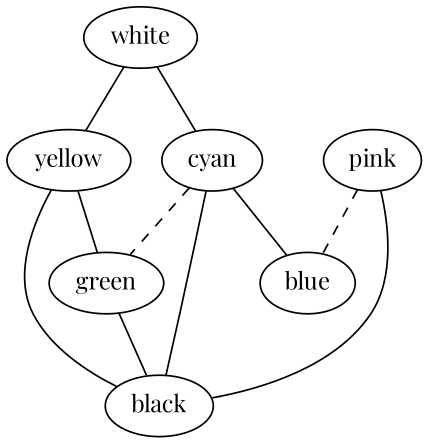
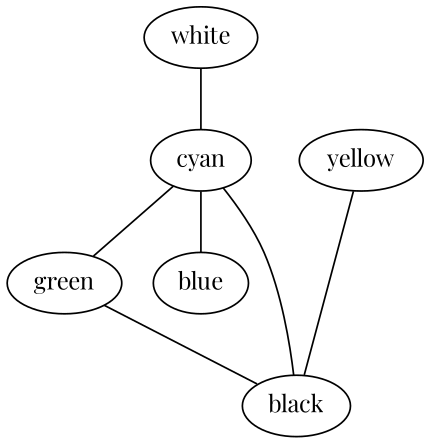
edge "white" -- "yellow": removed
node "pink": removed
edge "cyan" -- "green": style dashed -> solid
edge "yellow" -- "green": removed
